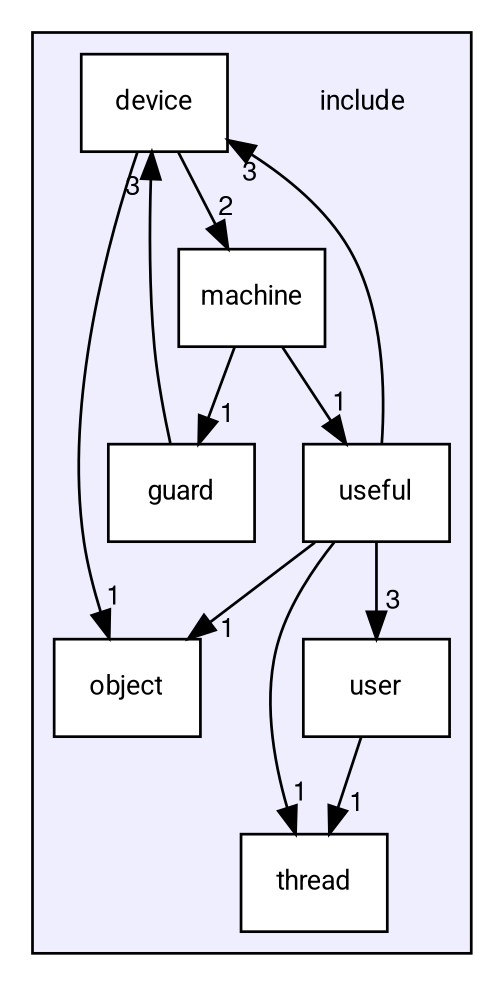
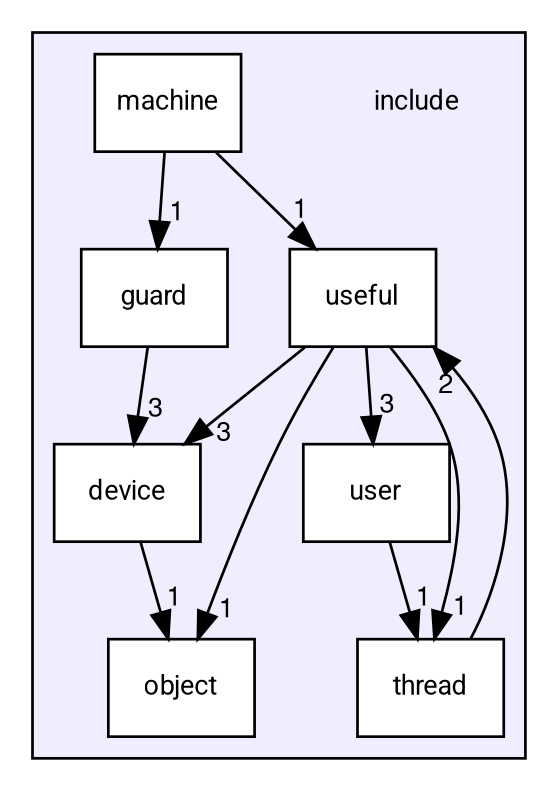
edge "device" -> "machine": removed
edge "thread" -> "useful": added
